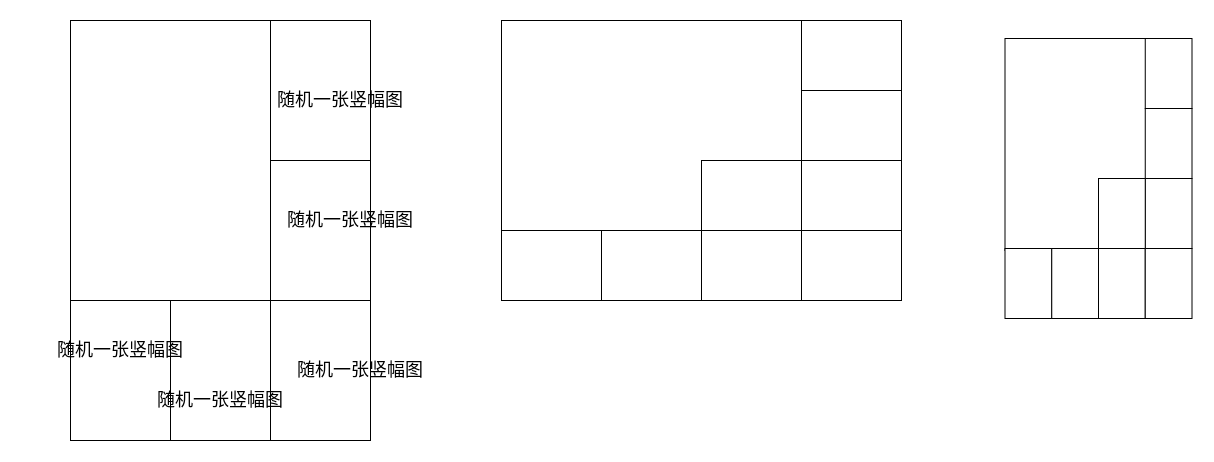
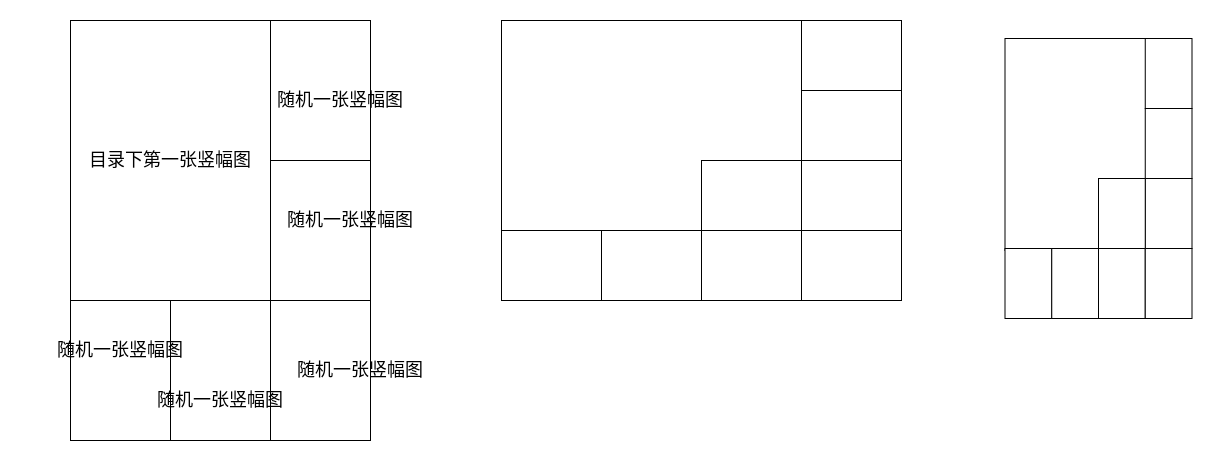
node "目录下第一张竖幅图": added
